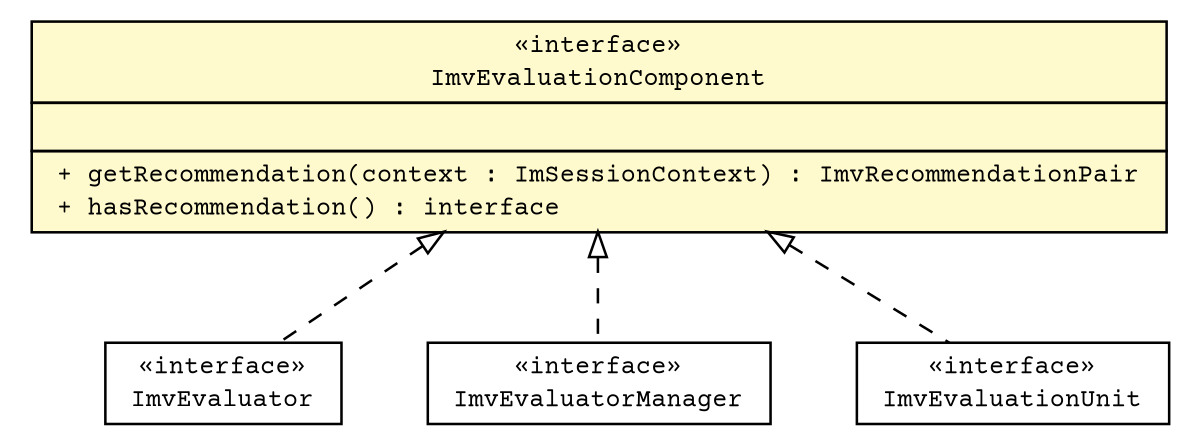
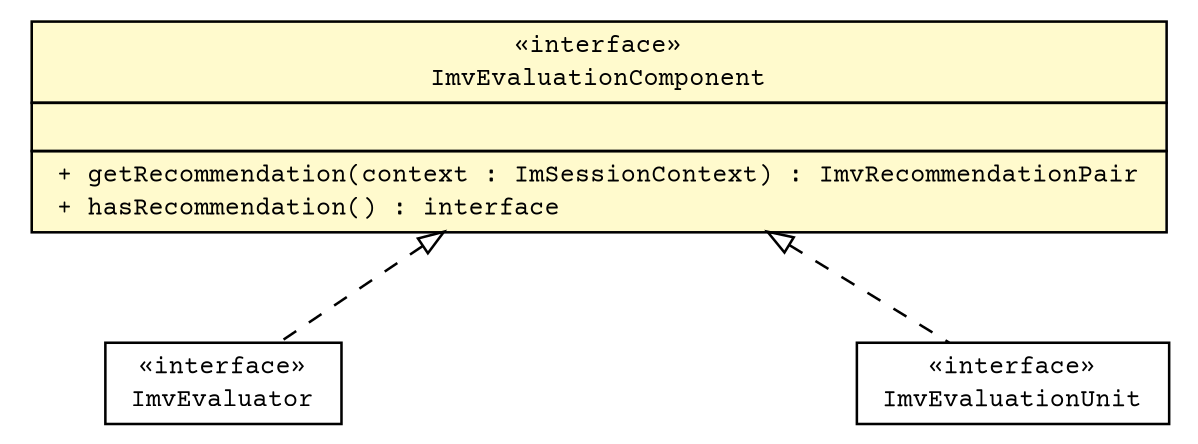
node "ImvEvaluatorManager": removed
